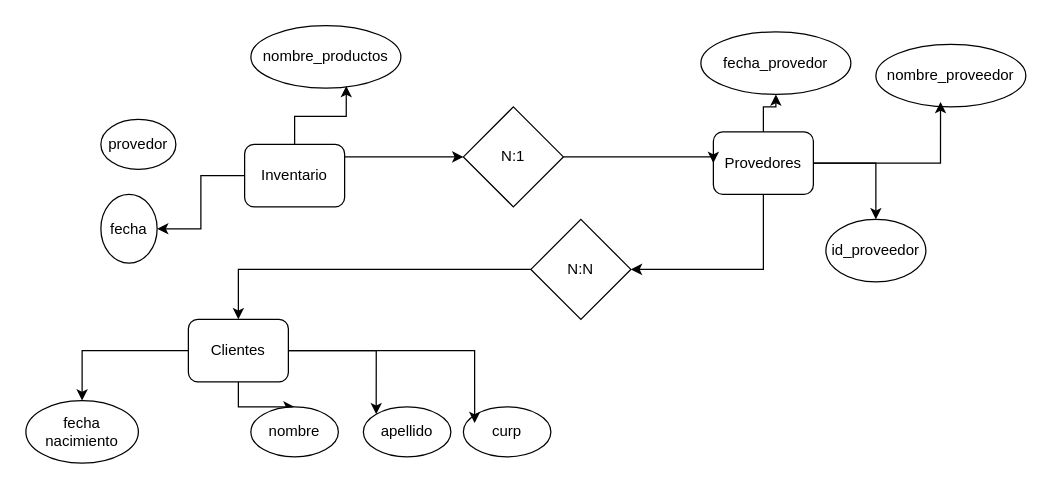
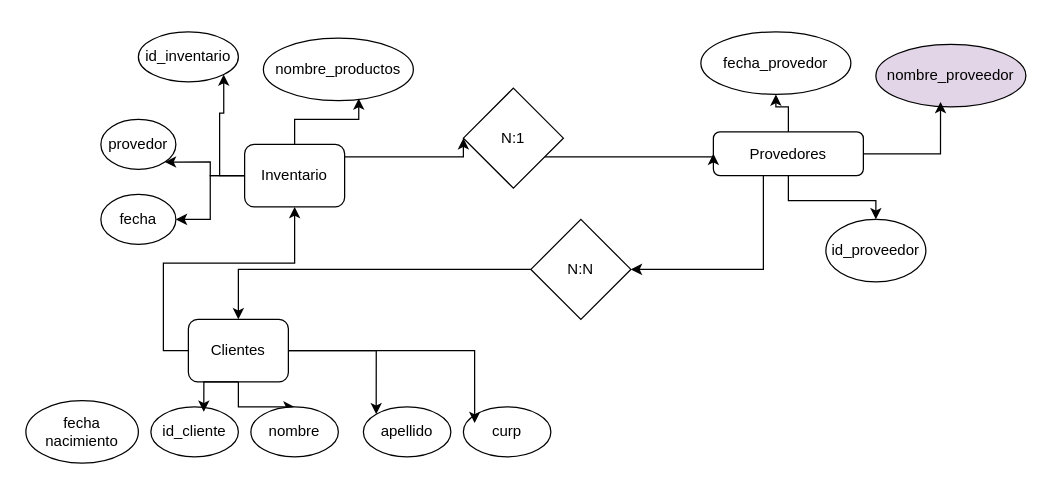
node "id_inventario": added
node "nombre_productos": moved (326, 57) -> (338, 69)
node "nombre_proveedor": fillcolor #ffffff -> #e1d5e7
edge "Inventario" -> "id_inventario": added
node "N:1": moved (513, 157) -> (513, 138)
edge "Inventario" -> "provedor": added
node "Provedores": size 100x63 -> 150x44
node "fecha": size 56x69 -> 75x50
edge "Clientes" -> "fecha nacimiento": now "Clientes" -> "Inventario"
edge "Clientes" -> "id_cliente": added
node "id_cliente": added
